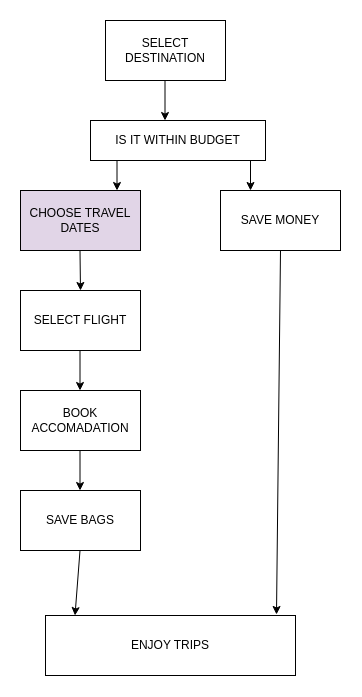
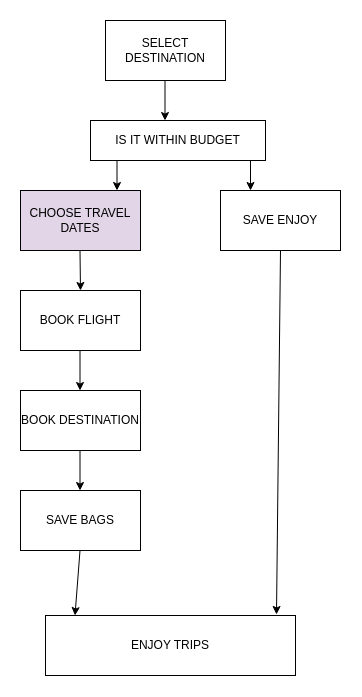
node "SAVE MONEY": label "SAVE MONEY" -> "SAVE ENJOY"
node "SELECT FLIGHT": label "SELECT FLIGHT" -> "BOOK FLIGHT"
node "BOOK ACCOMADATION": label "BOOK ACCOMADATION" -> "BOOK DESTINATION"
